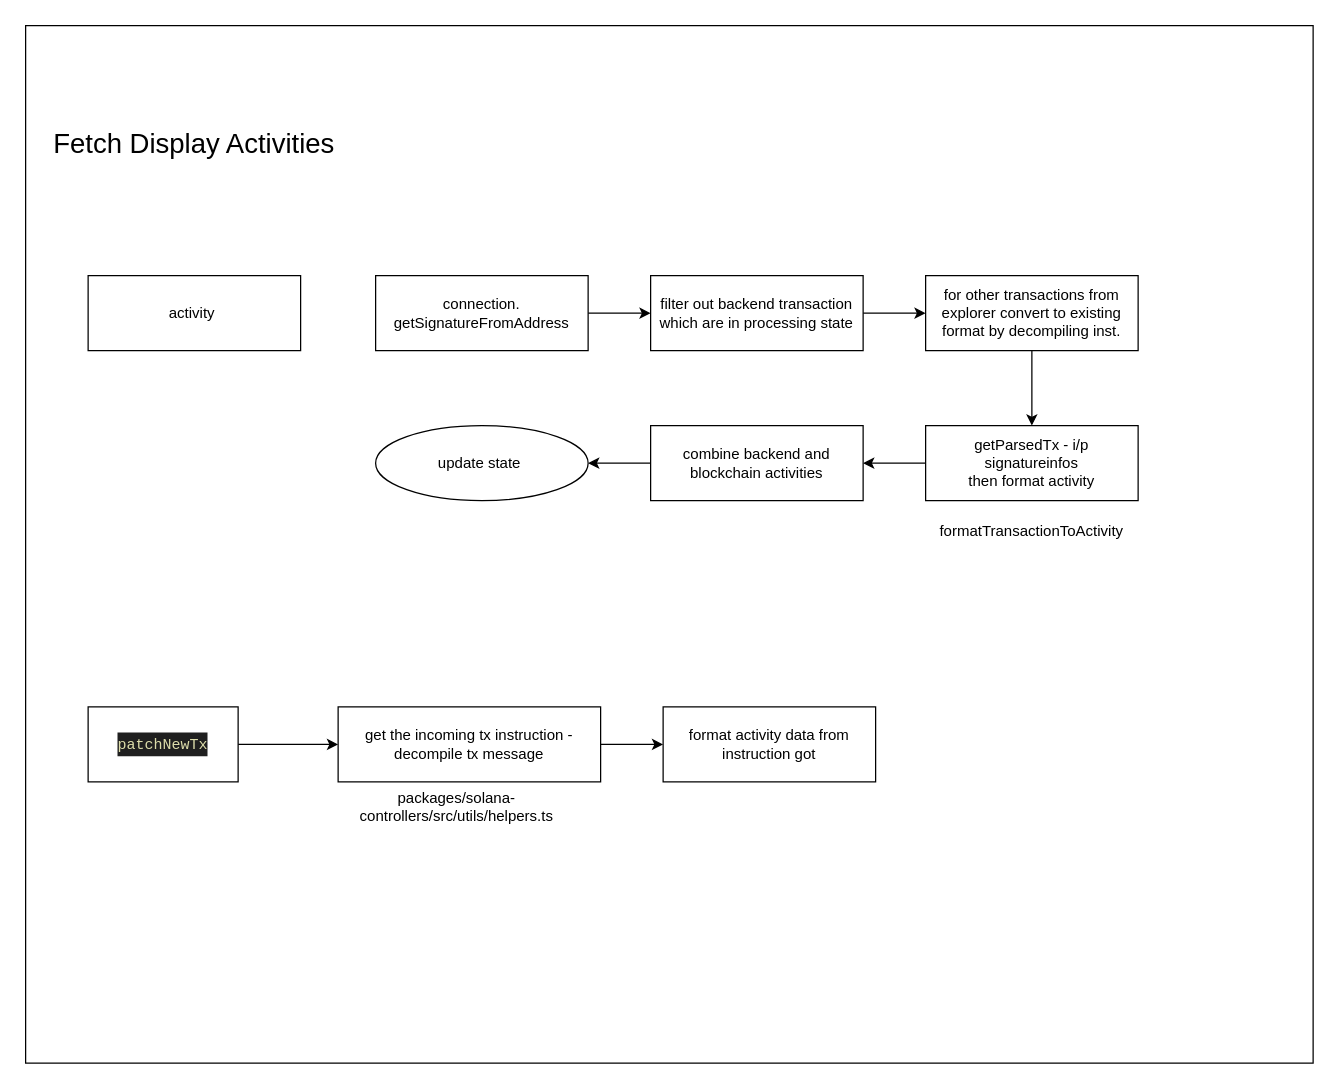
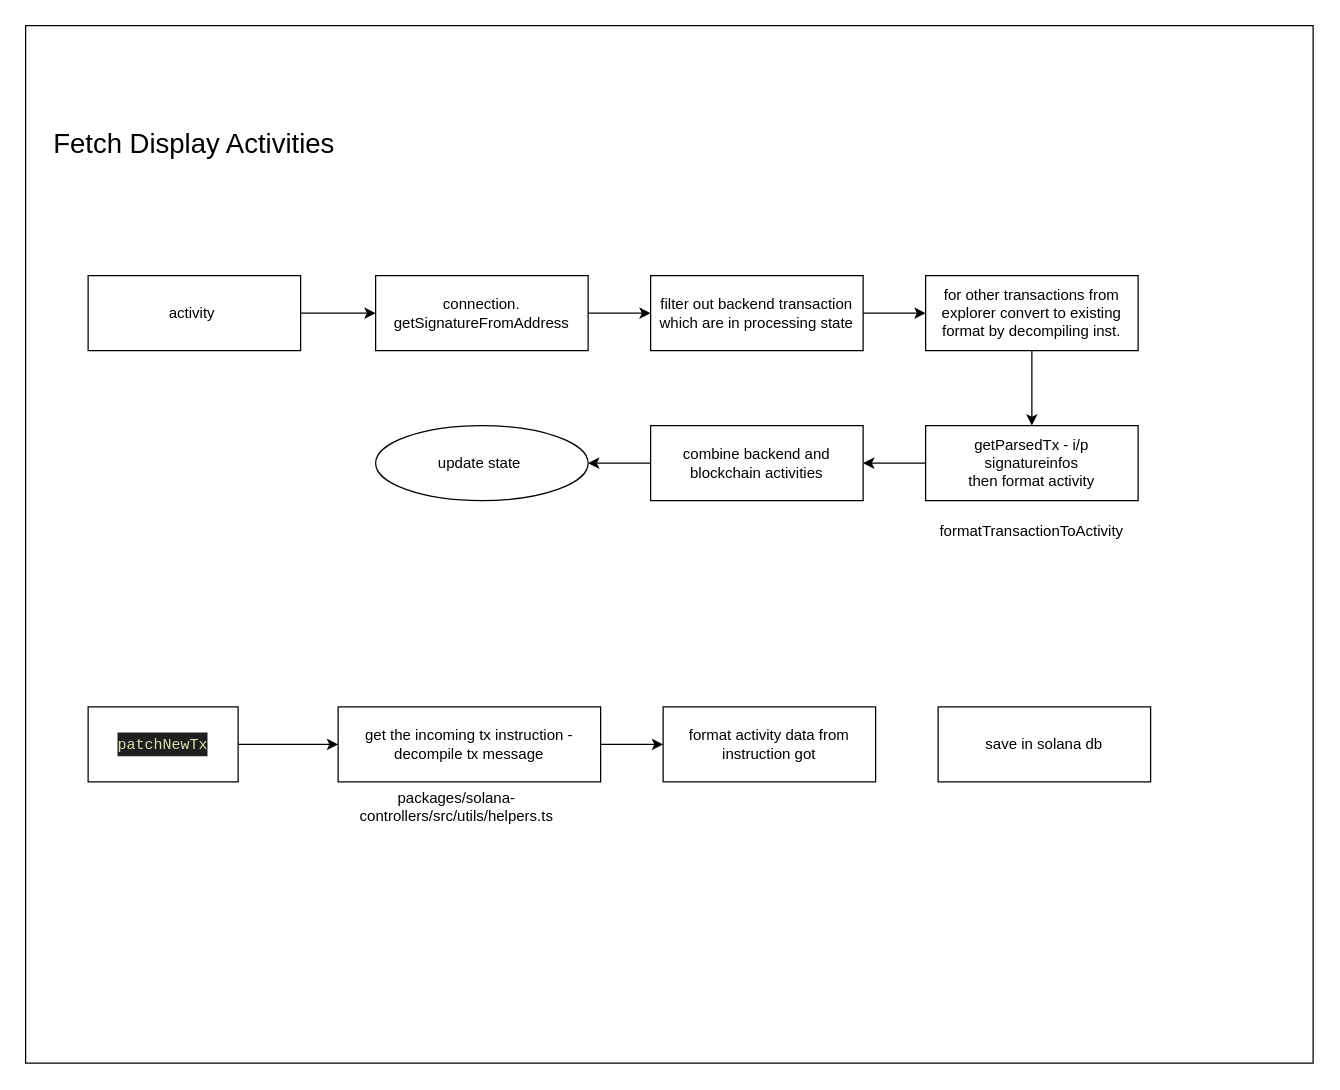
edge "activity" -> "connection. getSignatureFromAddress": added
node "save in solana db": added
